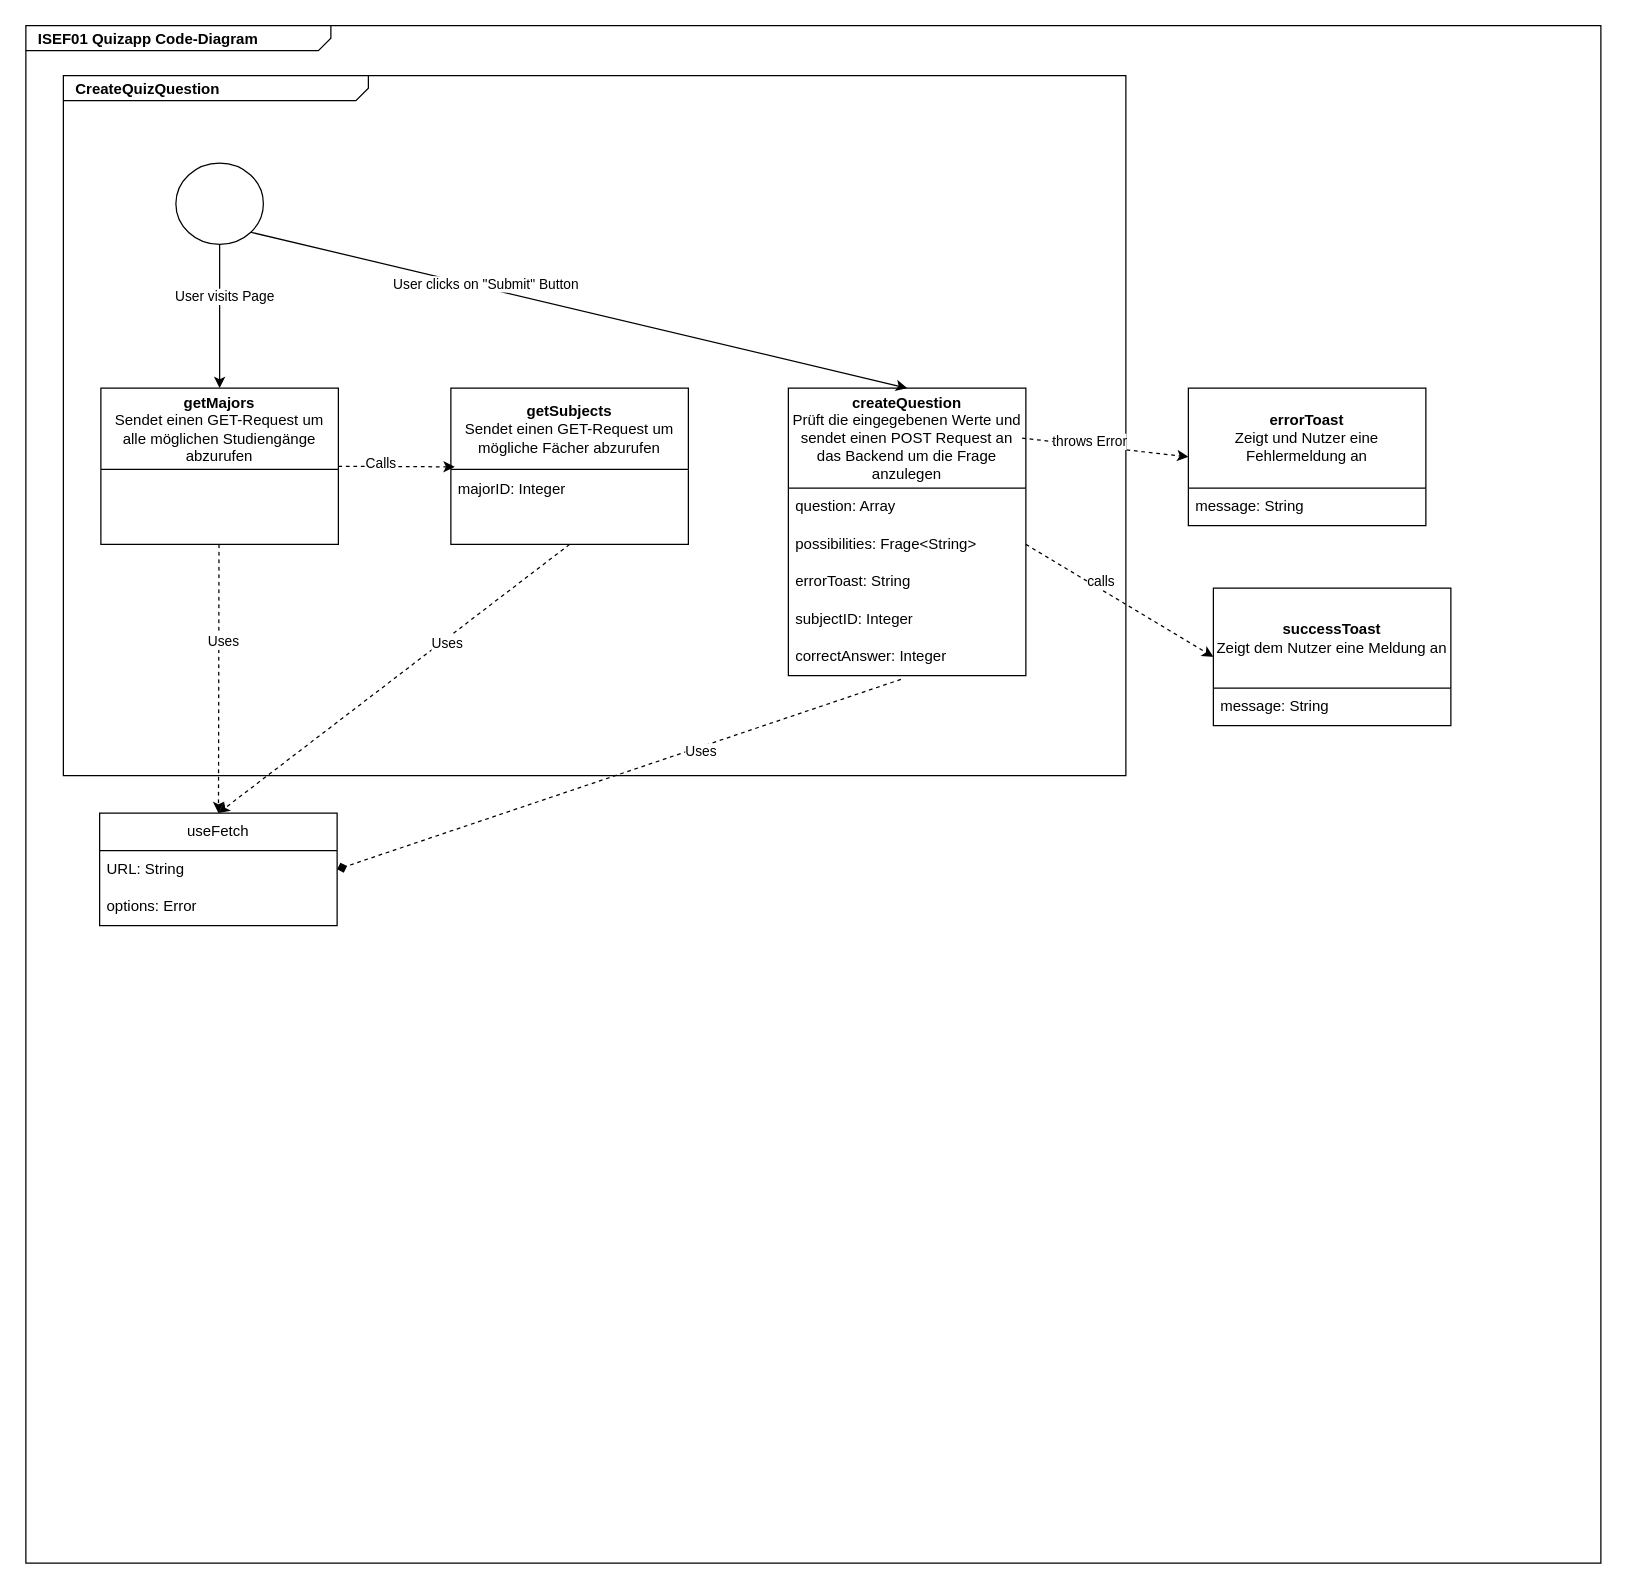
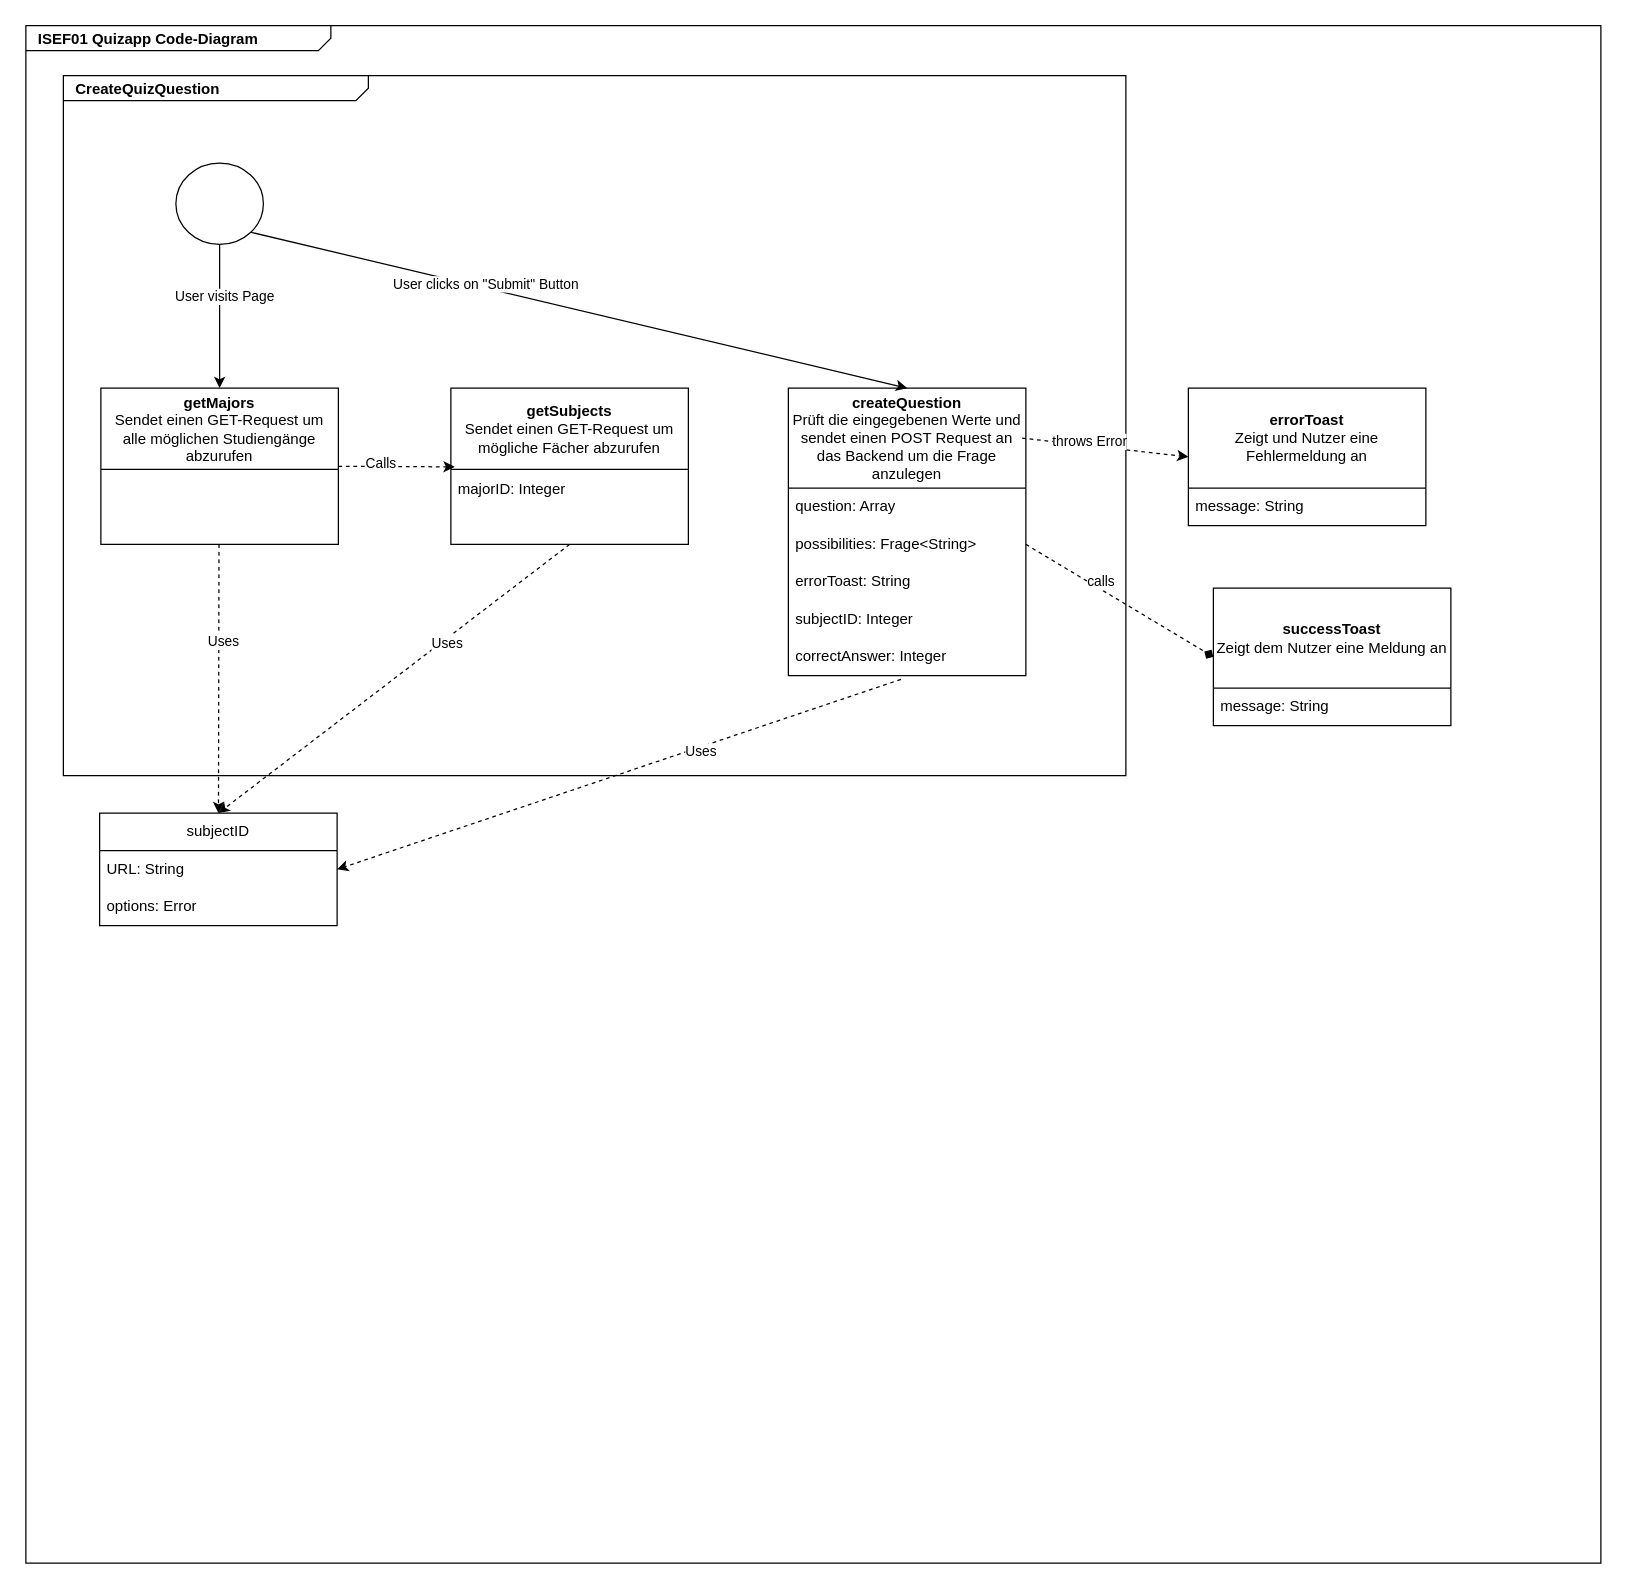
edge "possibilities: Frage<String>" -> "successToast Zeigt dem Nutzer eine Meldung an": arrowhead classic -> diamond
node "useFetch": label "useFetch" -> "subjectID"
edge "correctAnswer: Integer" -> "URL: String": arrowhead diamond -> classic
